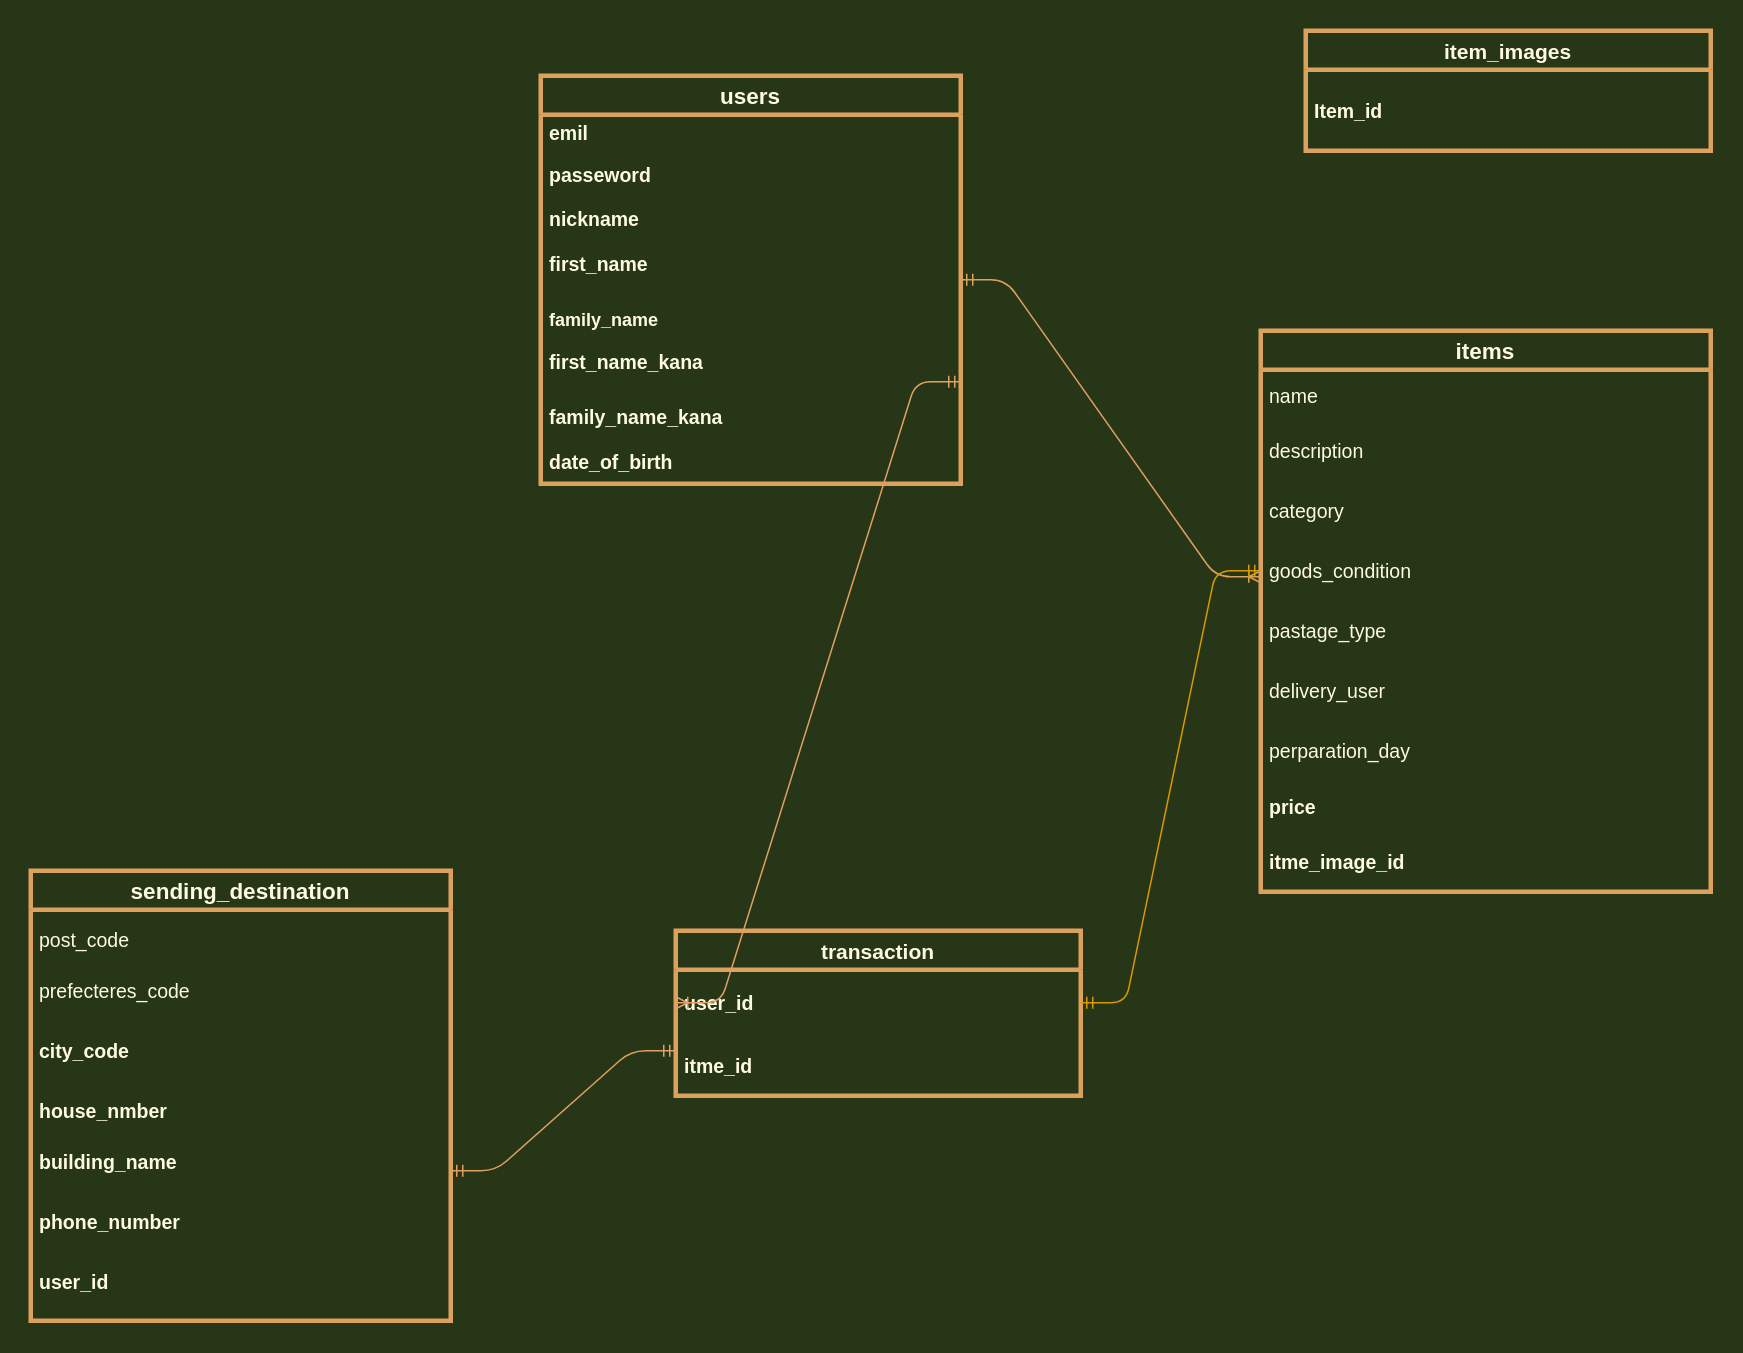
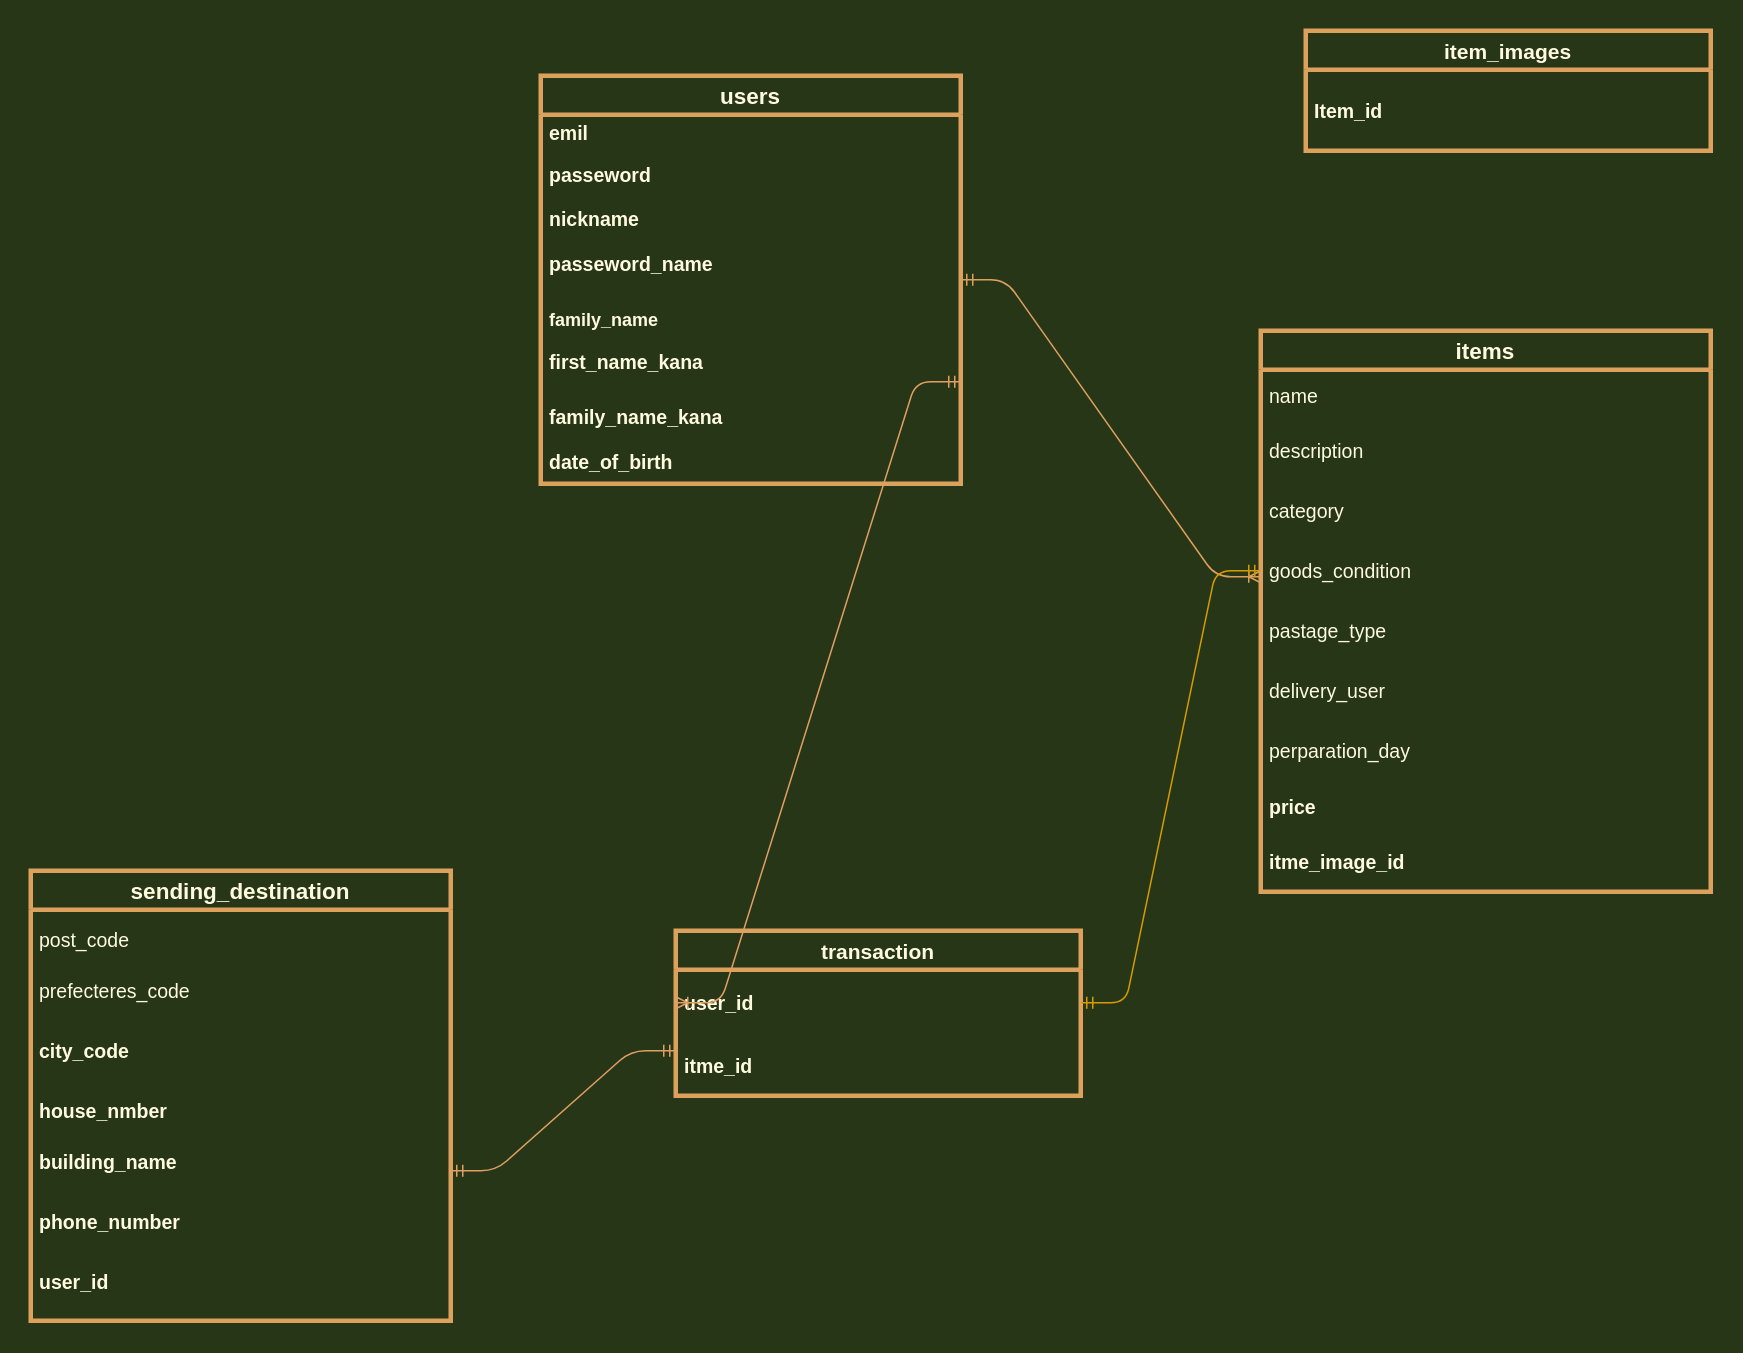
node "first_name": label "first_name" -> "passeword_name"
